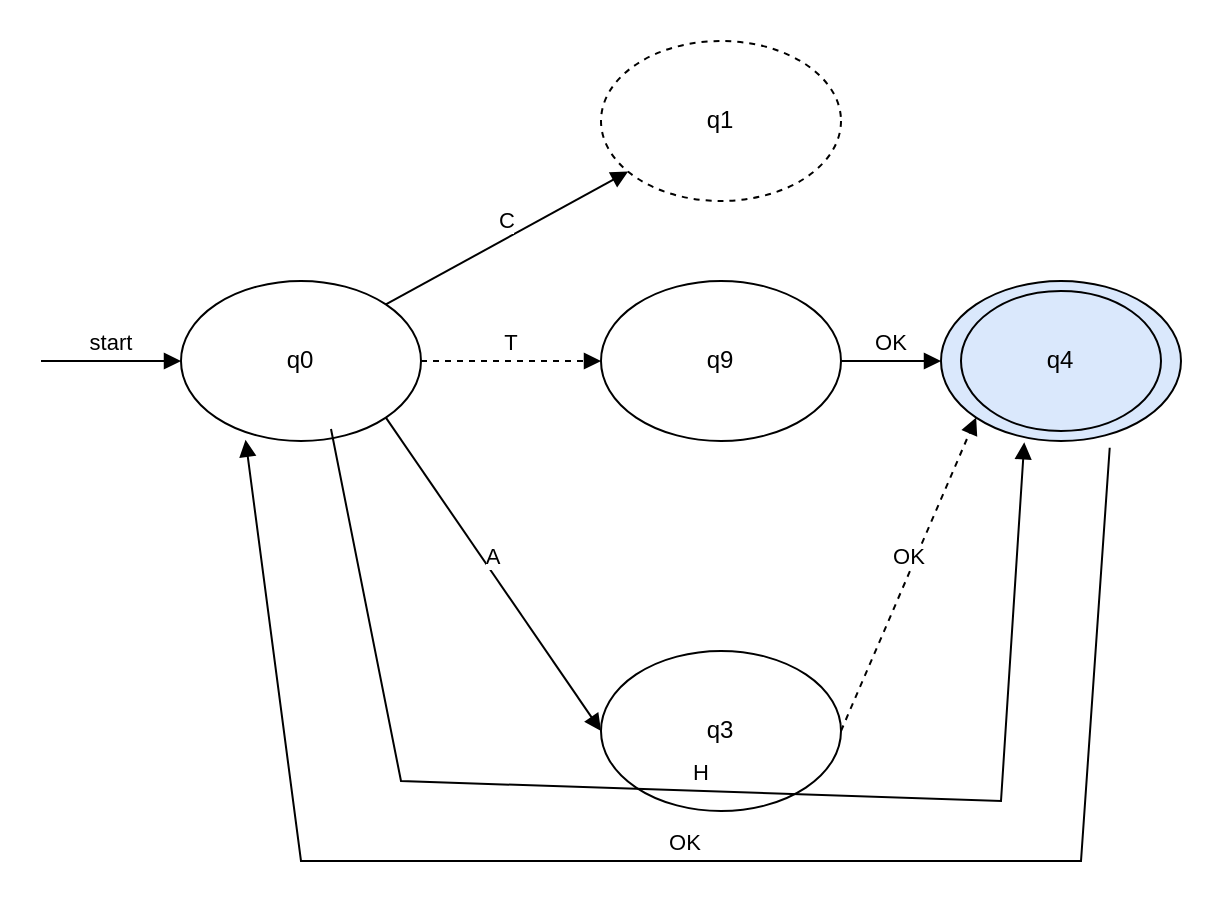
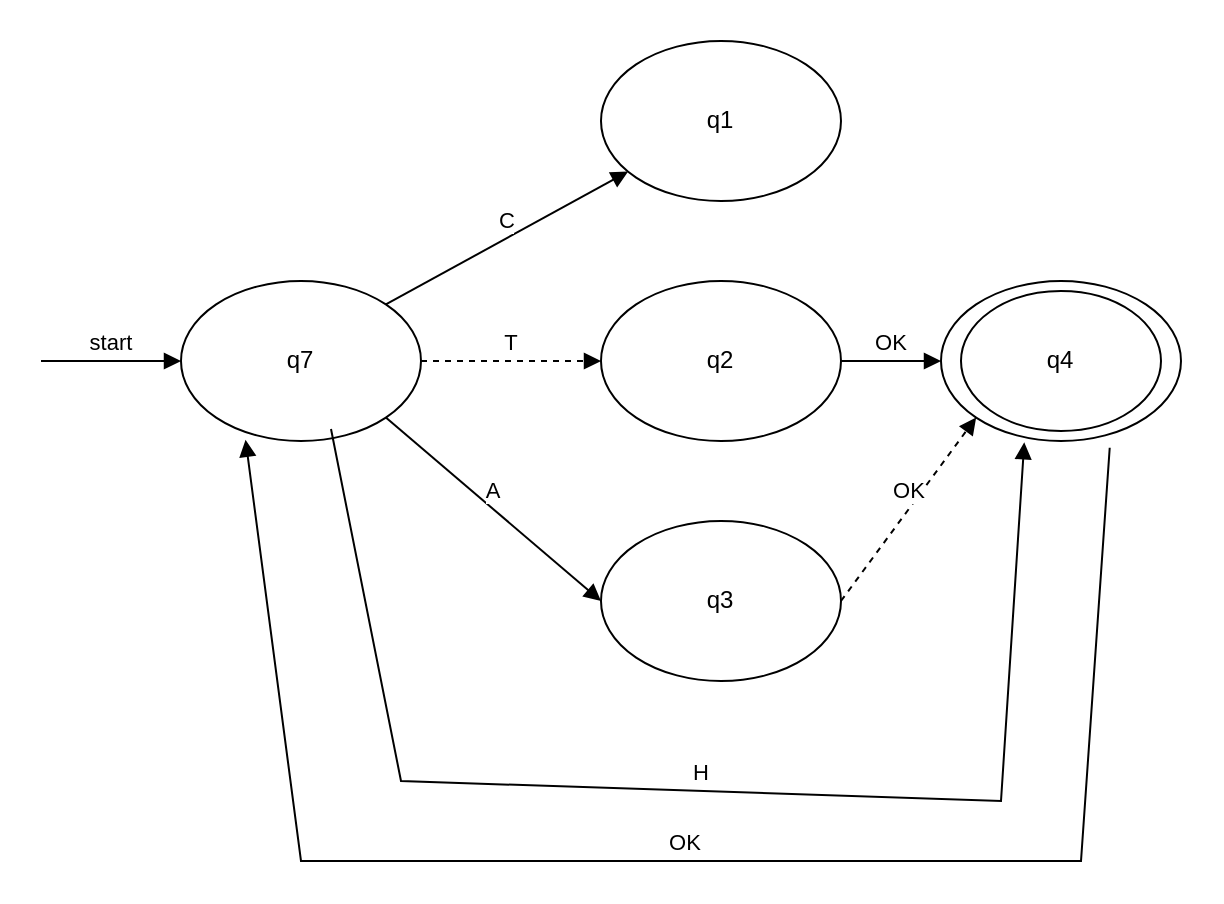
node "q1": style dashed -> solid
node "q0": label "q0" -> "q7"
node "q9": label "q9" -> "q2"
node "q4": fillcolor #dae8fc -> #ffffff
node "q3": moved (721, 731) -> (721, 601)
